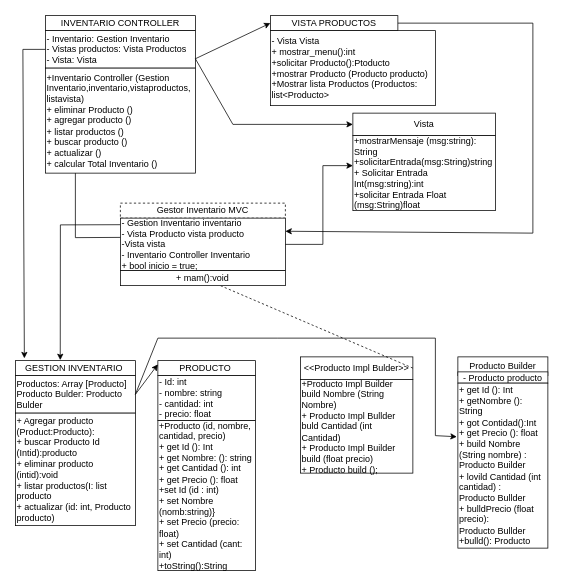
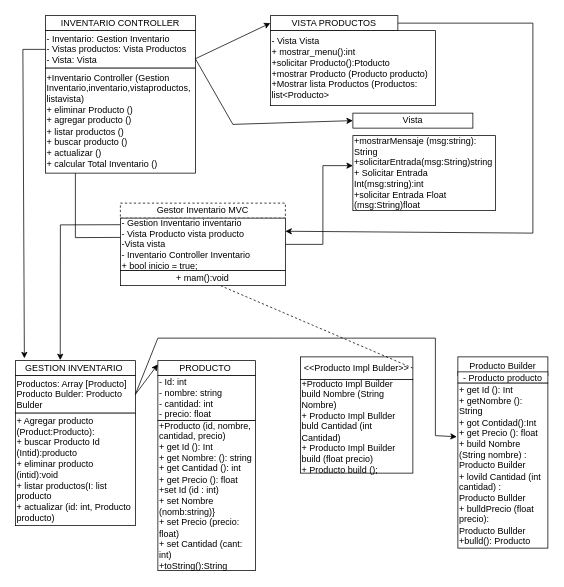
node "Vista": size 143x23 -> 120x15
